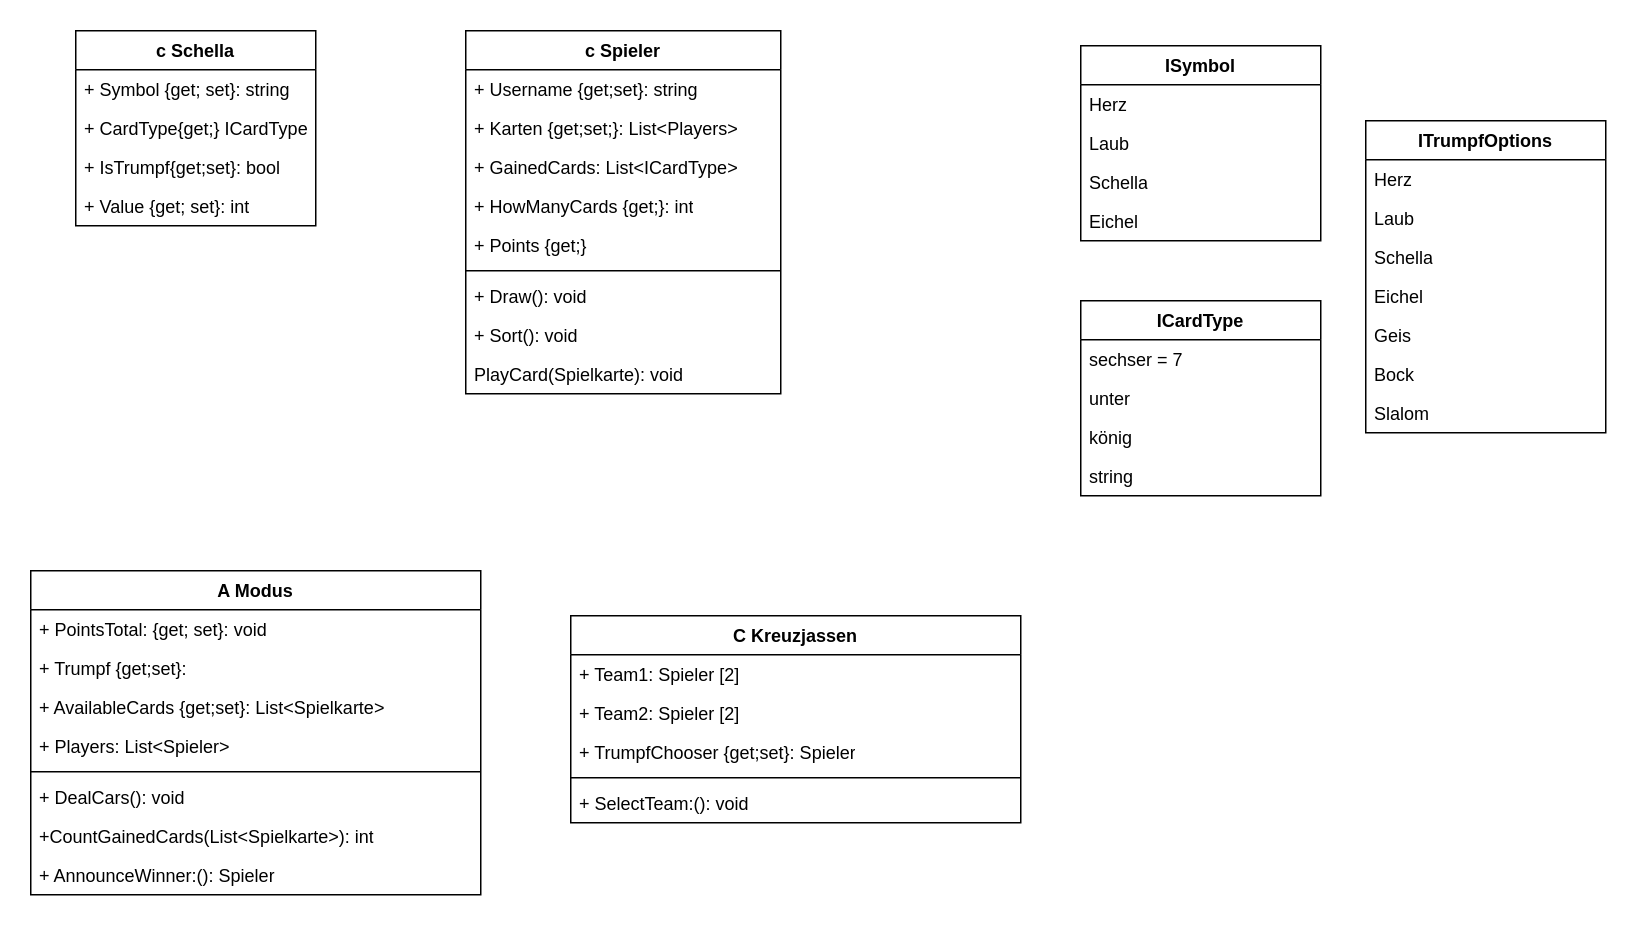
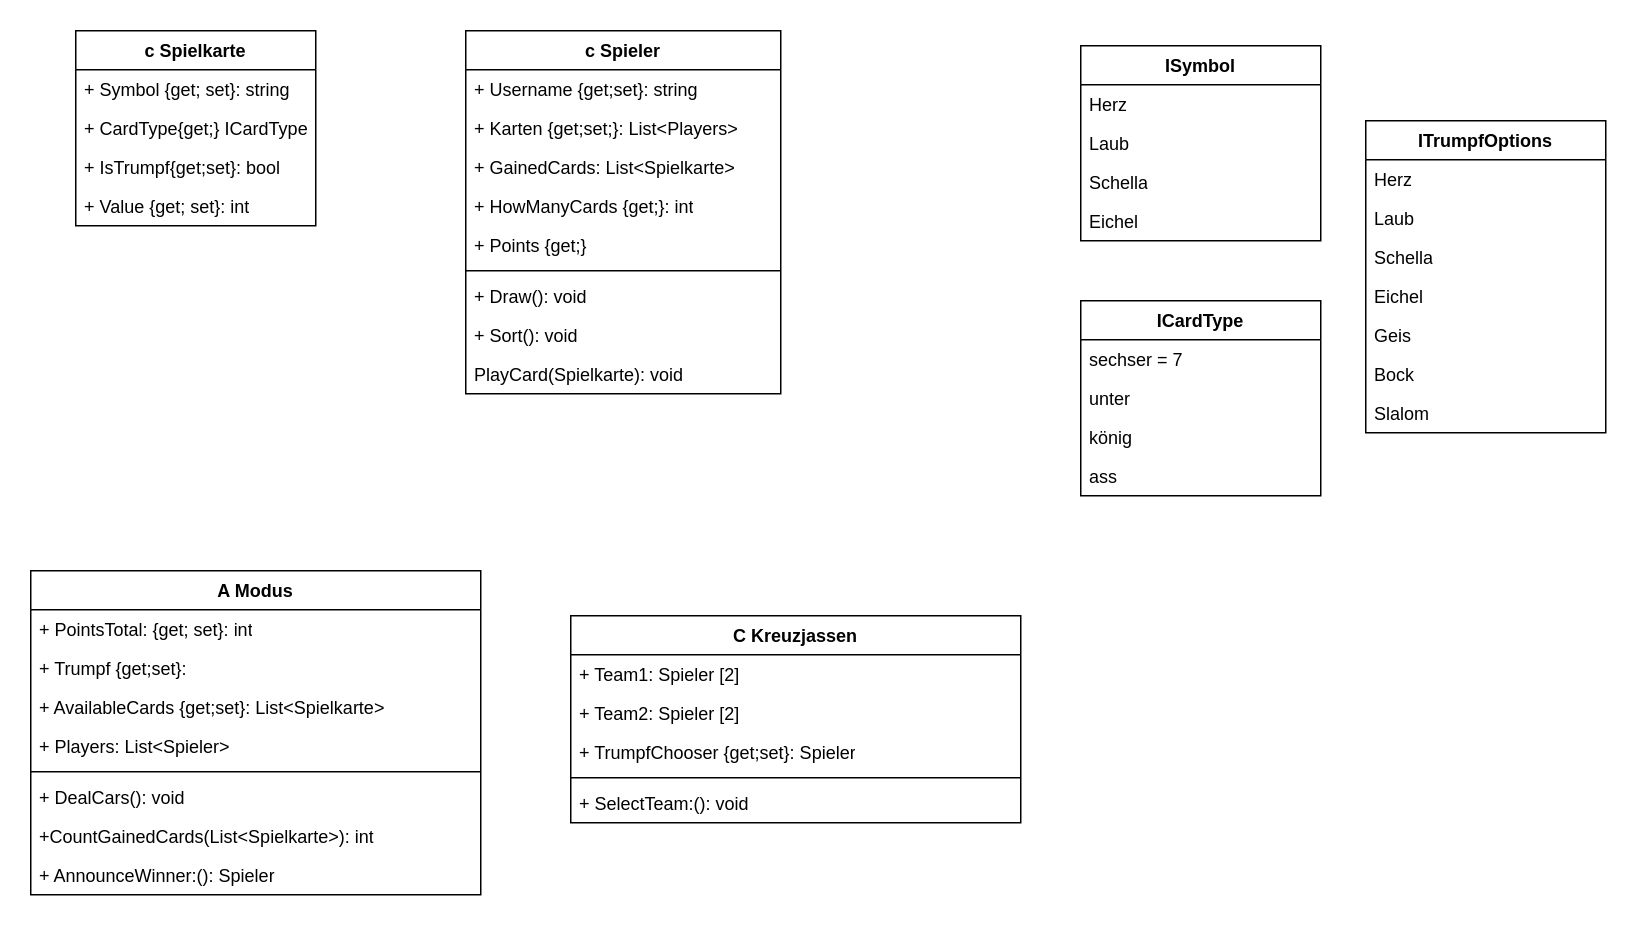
node "c Schella": label "c Schella" -> "c Spielkarte"
node "+ GainedCards: List<ICardType>": label "+ GainedCards: List<ICardType>" -> "+ GainedCards: List<Spielkarte>"
node "string": label "string" -> "ass"
node "+ PointsTotal: {get; set}: void": label "+ PointsTotal: {get; set}: void" -> "+ PointsTotal: {get; set}: int"
